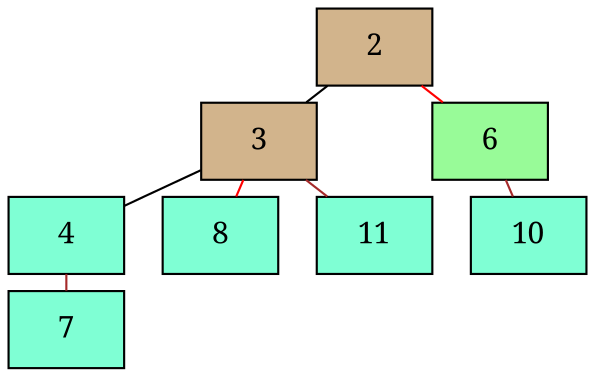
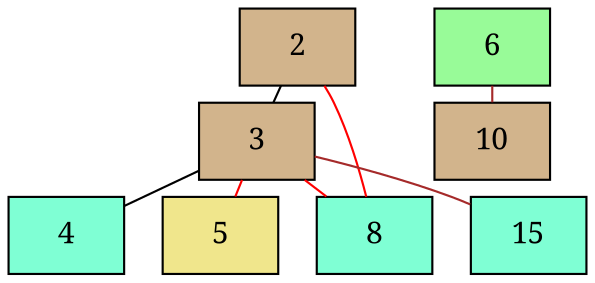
edge "2" -- "6": now "2" -- "8"
node "5": added
node "11": label "11" -> "15"
node "10": fillcolor aquamarine -> tan
node "7": removed
